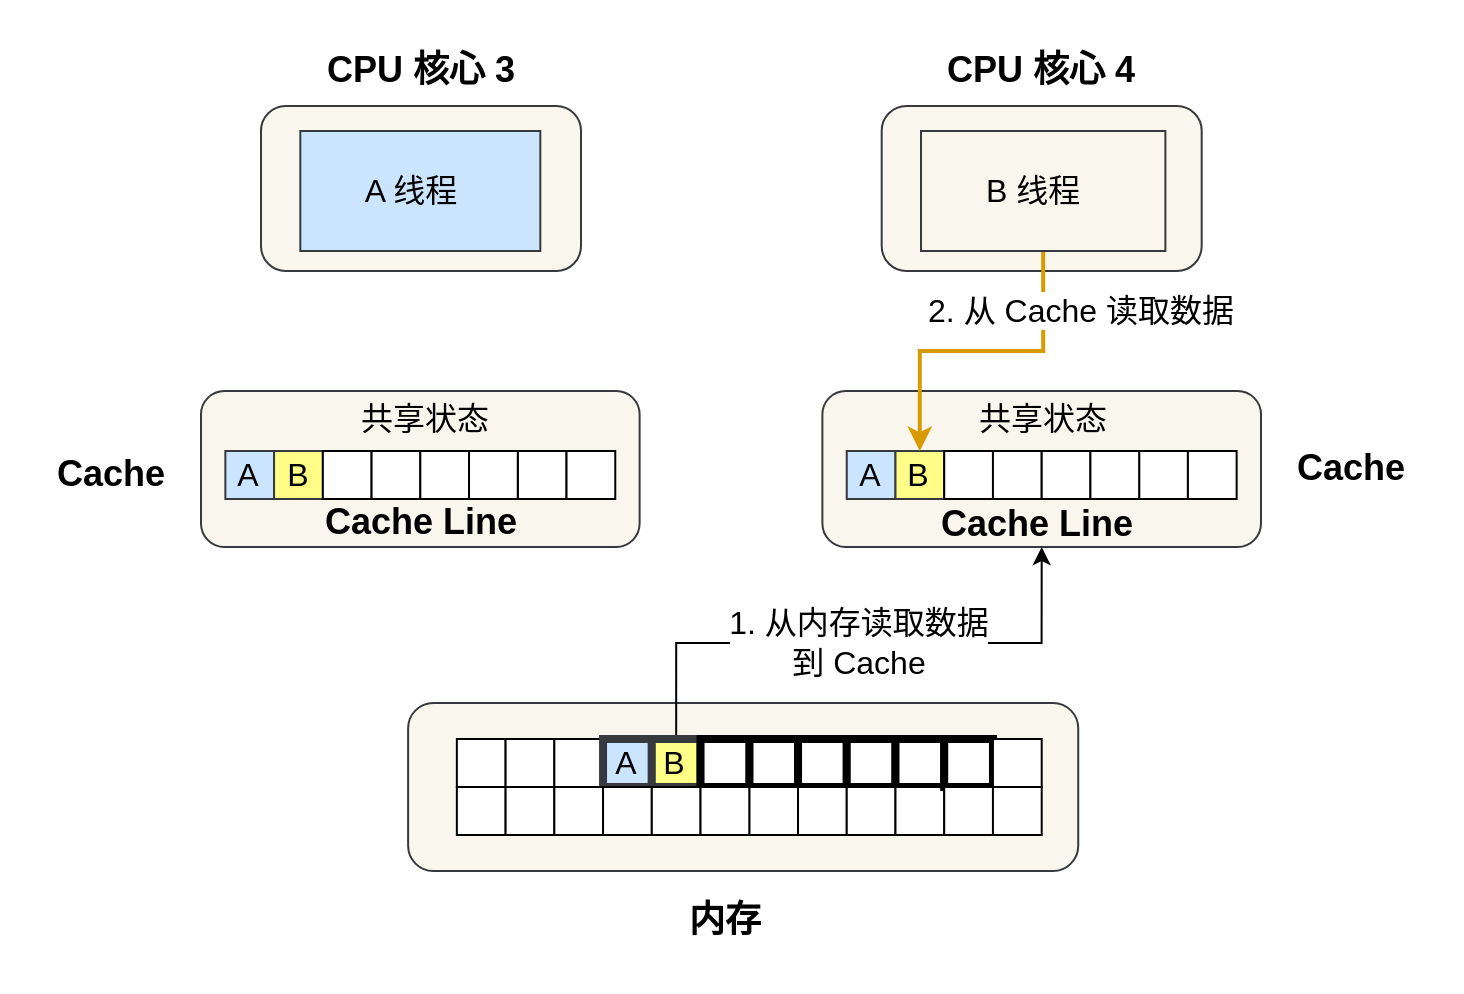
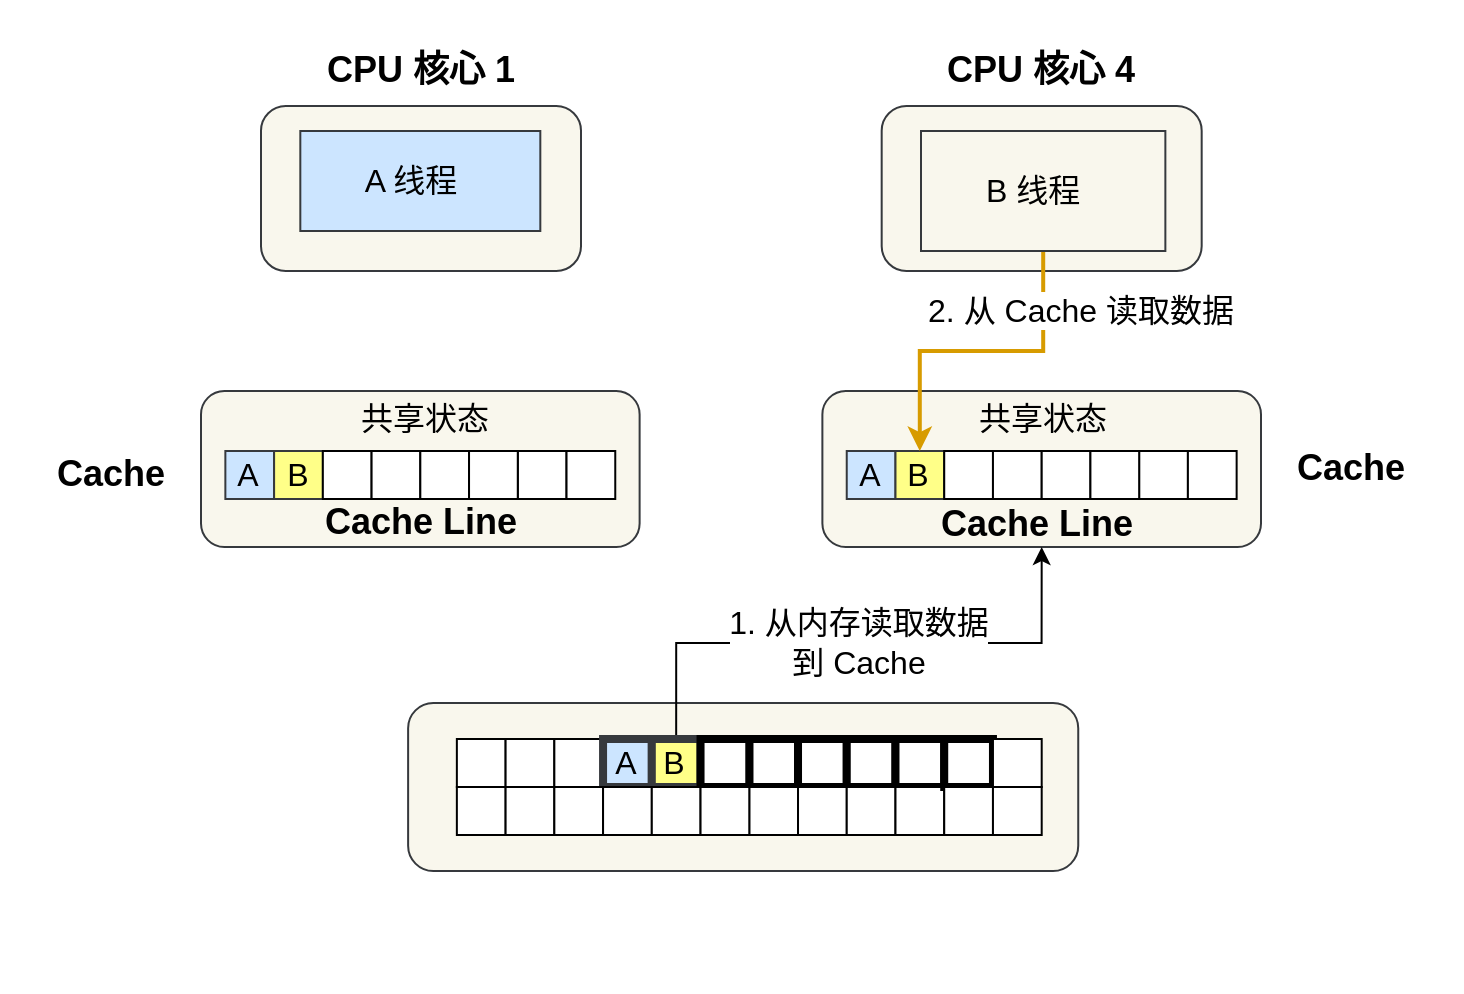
node "CPU 核心 3": label "CPU 核心 3" -> "CPU 核心 1"
node "A 线程": size 240x120 -> 240x100
node "内存": removed
